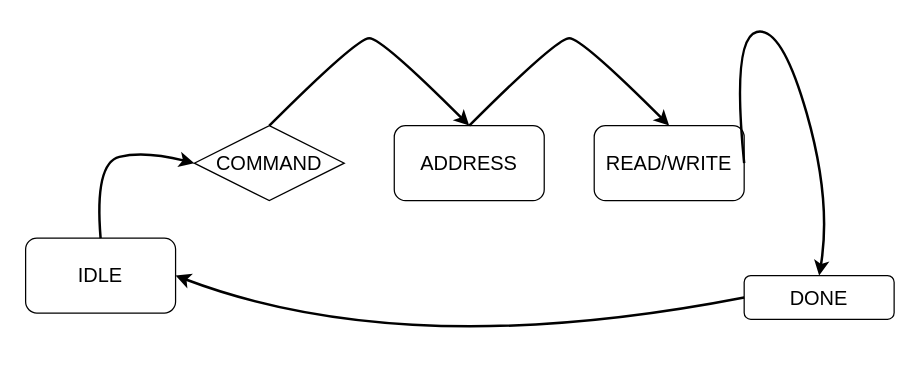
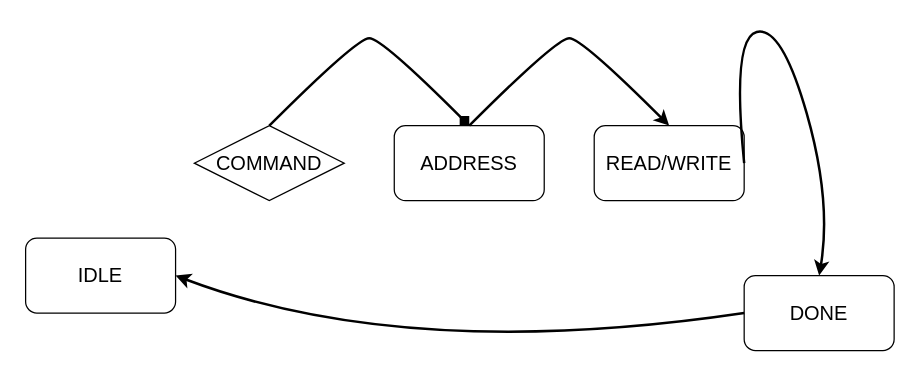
edge "COMMAND" -> "ADDRESS": arrowhead classic -> diamond
edge "IDLE" -> "COMMAND": removed
node "DONE": size 150x44 -> 150x75
